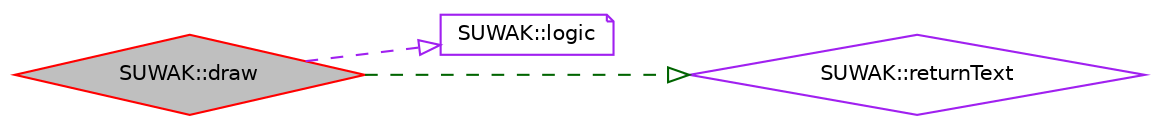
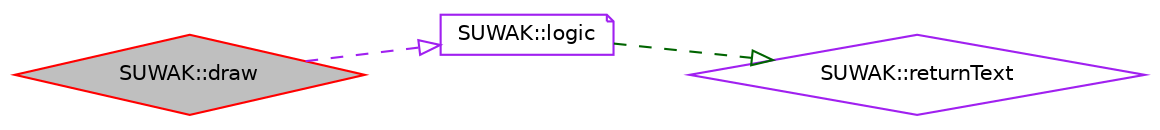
edge "SUWAK::draw" -> "SUWAK::returnText": now "SUWAK::logic" -> "SUWAK::returnText"
